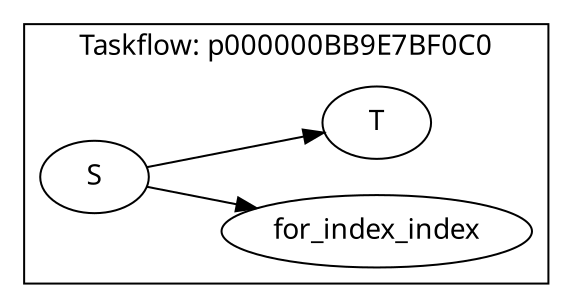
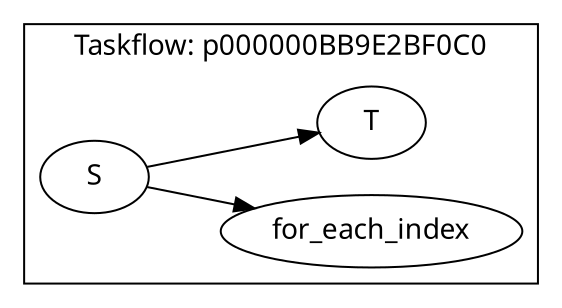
cluster "Taskflow: p000000BB9E7BF0C0": label "Taskflow: p000000BB9E7BF0C0" -> "Taskflow: p000000BB9E2BF0C0"
node "for_index_index": label "for_index_index" -> "for_each_index"
